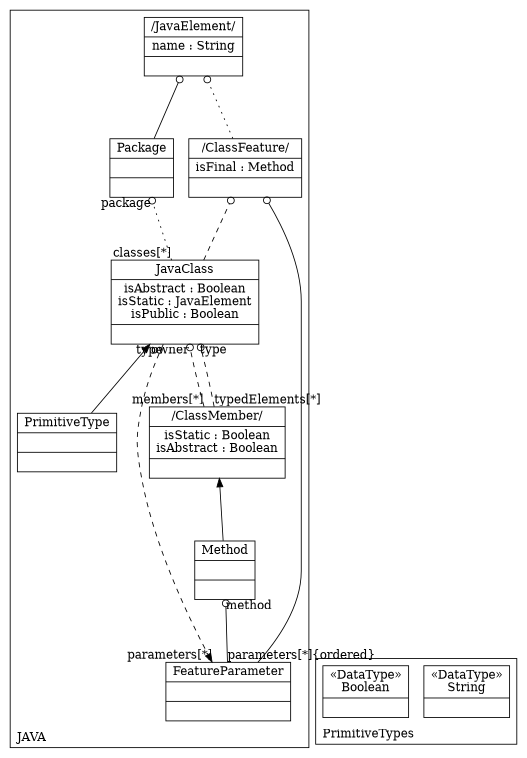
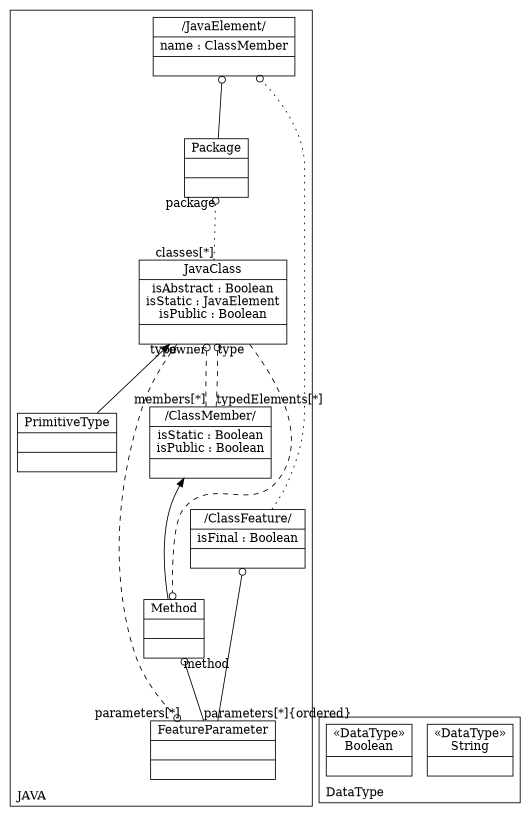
node "/JavaElement/": text "name : String" -> "name : ClassMember"
node "/ClassFeature/": text "isFinal : Method" -> "isFinal : Boolean"
edge "JavaClass" -> "/ClassFeature/": now "JavaClass" -> "Method"
node "/ClassMember/": text "isAbstract : Boolean" -> "isPublic : Boolean"
edge "JavaClass" -> "FeatureParameter": arrowhead normal -> odot
cluster "PrimitiveTypes": label "PrimitiveTypes" -> "DataType"
